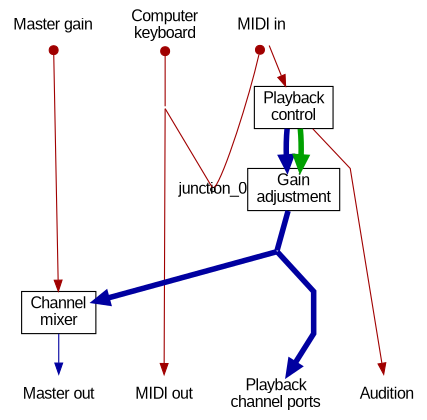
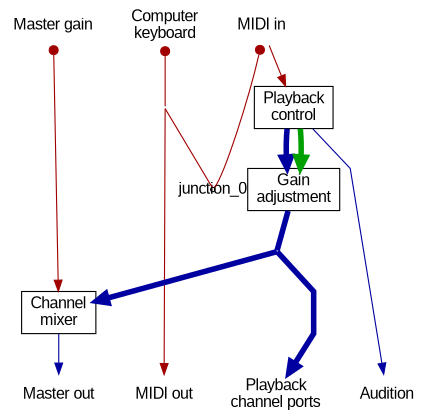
edge "Playback control" -> "Audition": color #a00000 -> #0000a0
